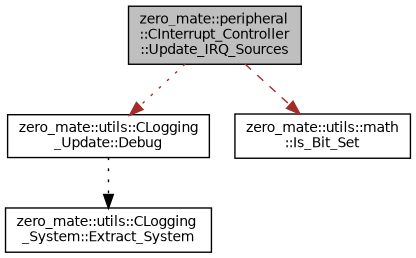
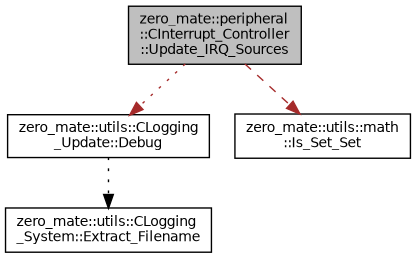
node "zero_mate::utils::math ::Is_Bit_Set": label "zero_mate::utils::math ::Is_Bit_Set" -> "zero_mate::utils::math ::Is_Set_Set"
node "zero_mate::utils::CLogging _System::Extract_System": label "zero_mate::utils::CLogging _System::Extract_System" -> "zero_mate::utils::CLogging _System::Extract_Filename"
